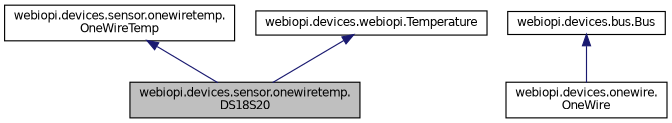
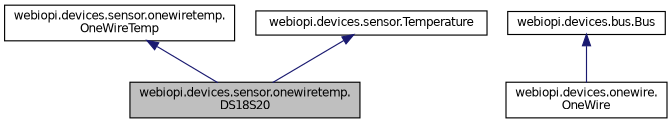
node "webiopi.devices.webiopi.Temperature": label "webiopi.devices.webiopi.Temperature" -> "webiopi.devices.sensor.Temperature"
